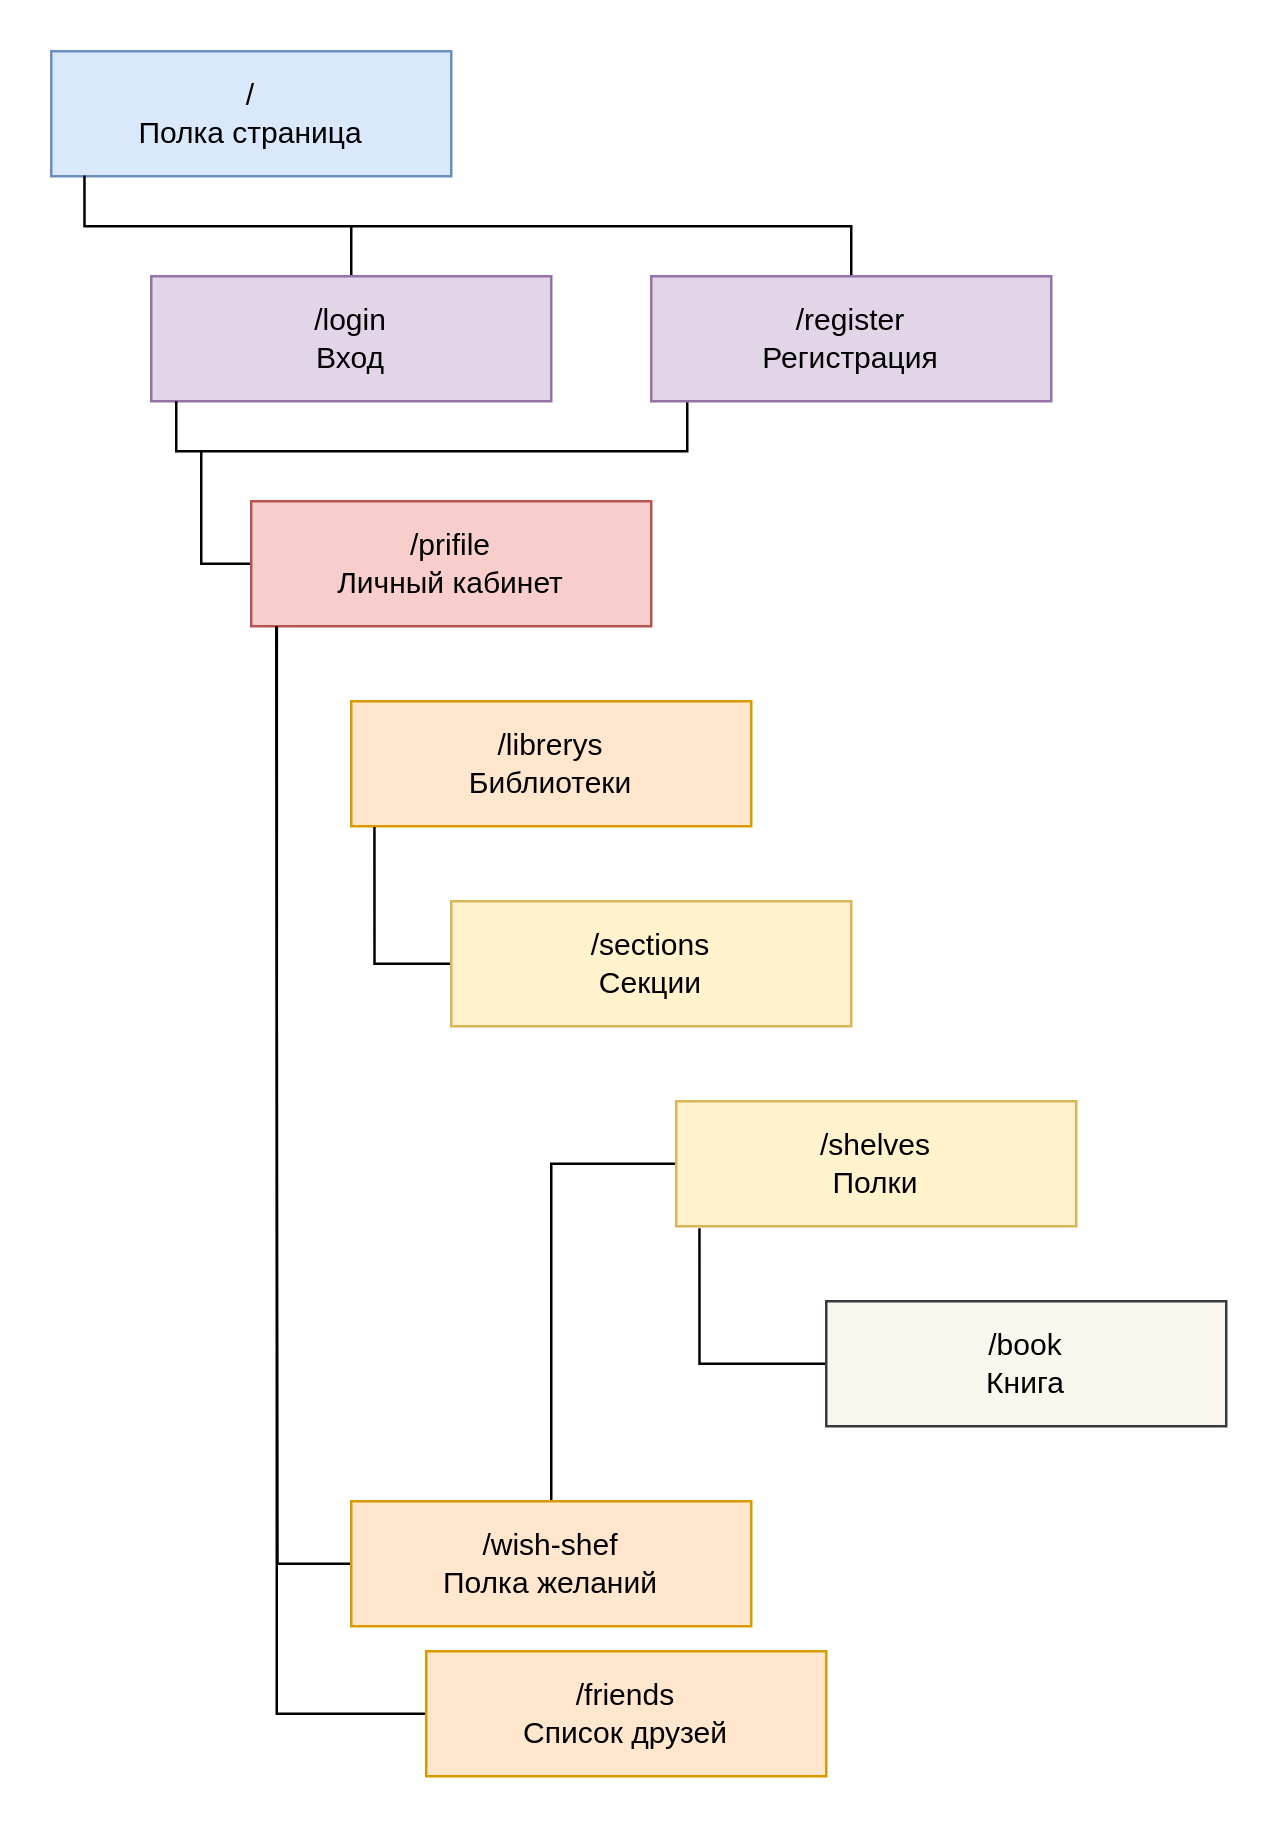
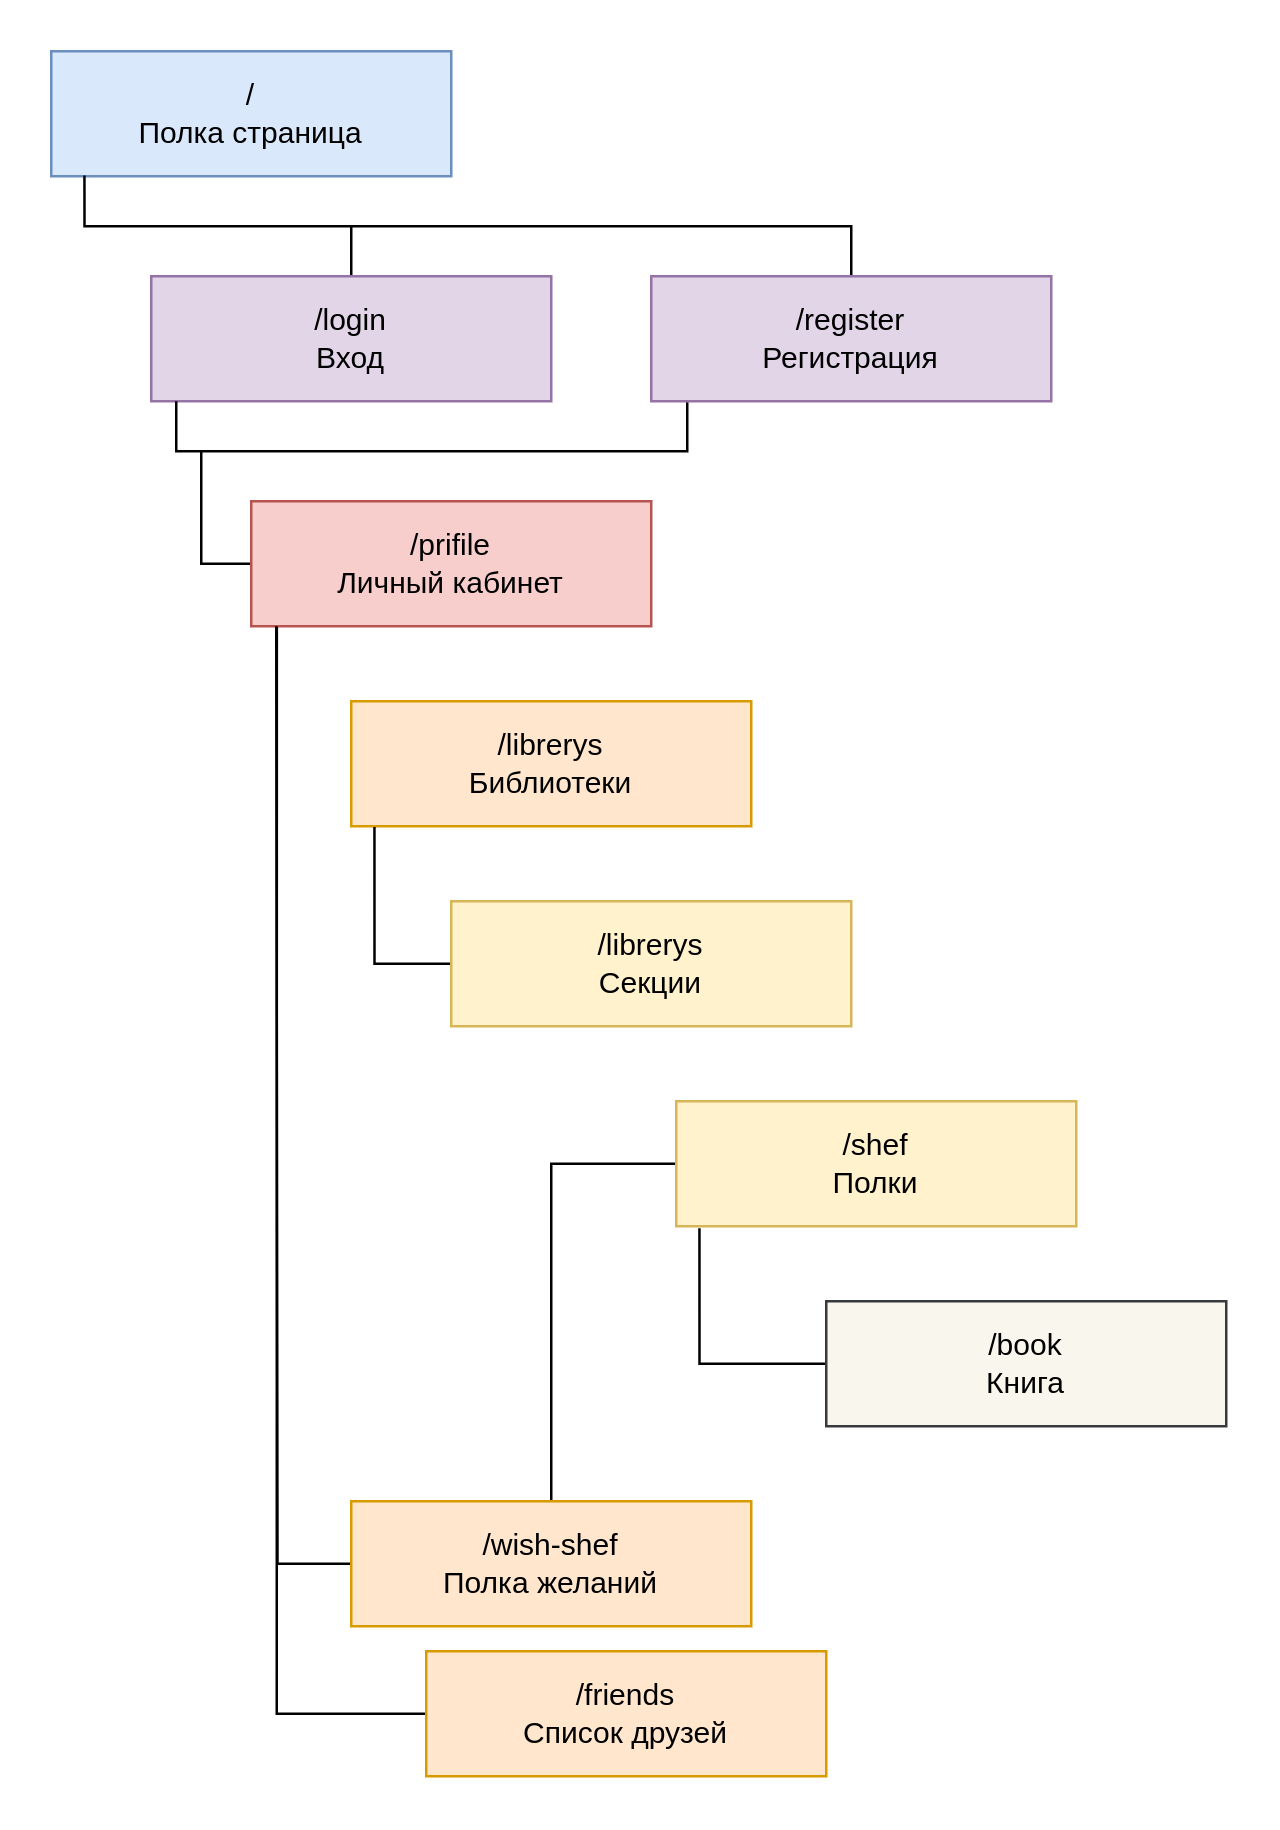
node "/sections Секции": label "/sections Секции" -> "/librerys Секции"
node "/shelves Полки": label "/shelves Полки" -> "/shef Полки"
